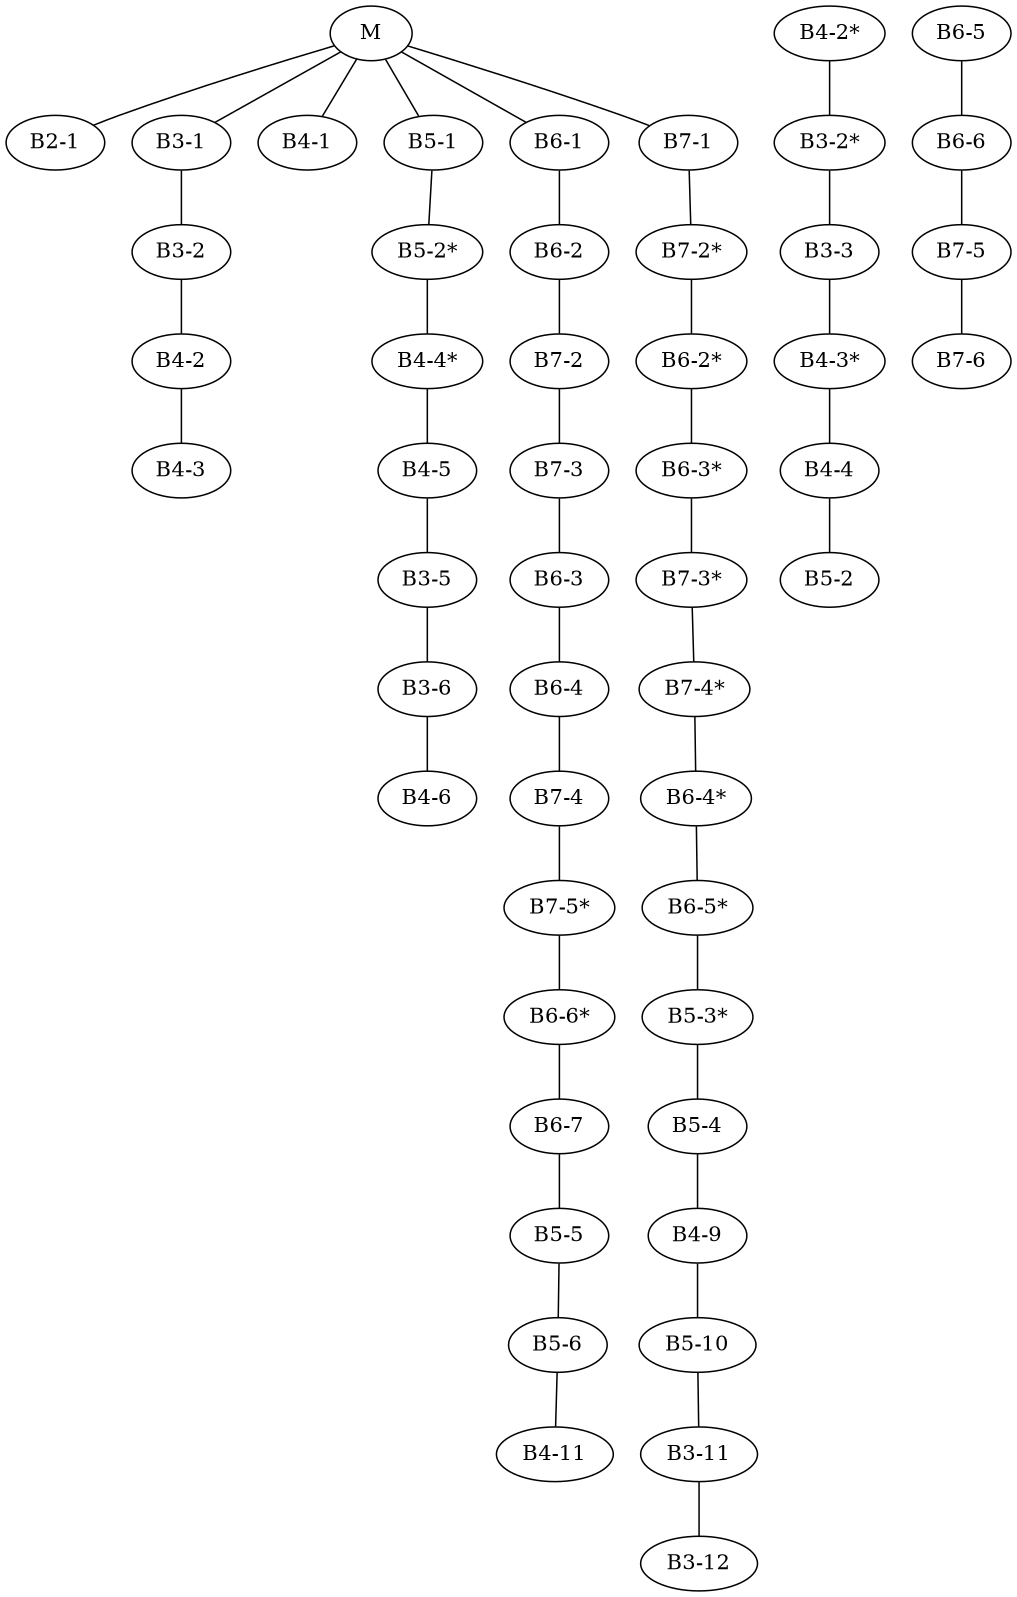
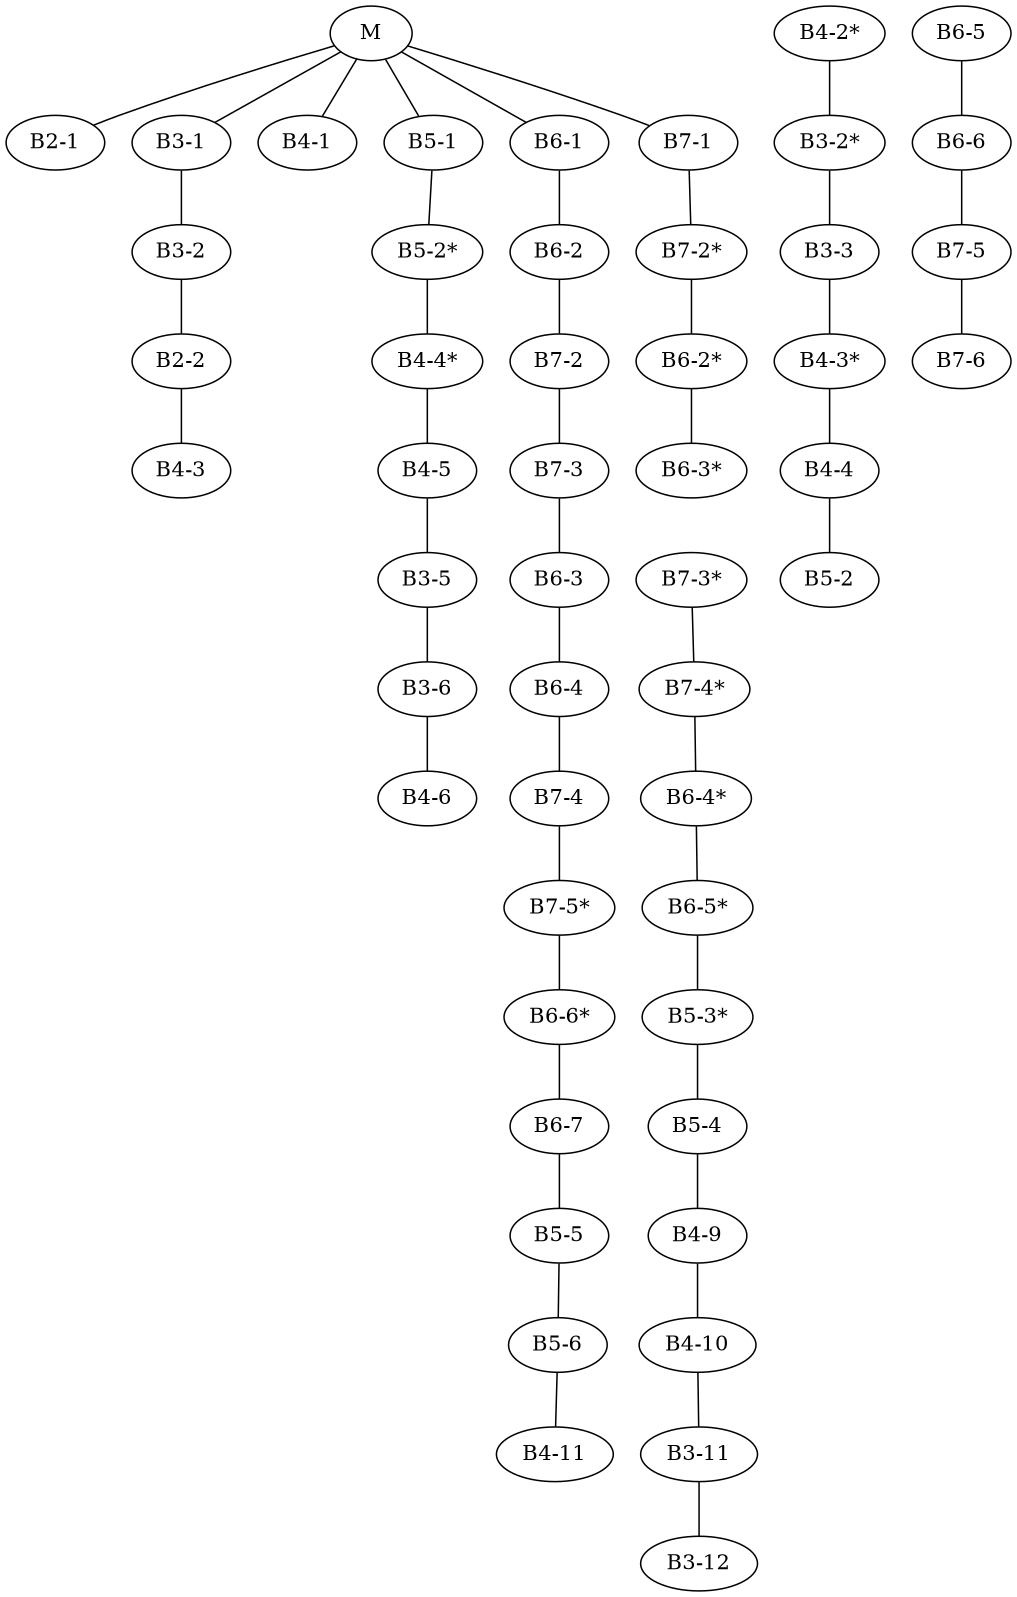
node "B4-2": label "B4-2" -> "B2-2"
edge "B6-3*" -- "B7-3*": removed
node "B5-10": label "B5-10" -> "B4-10"
